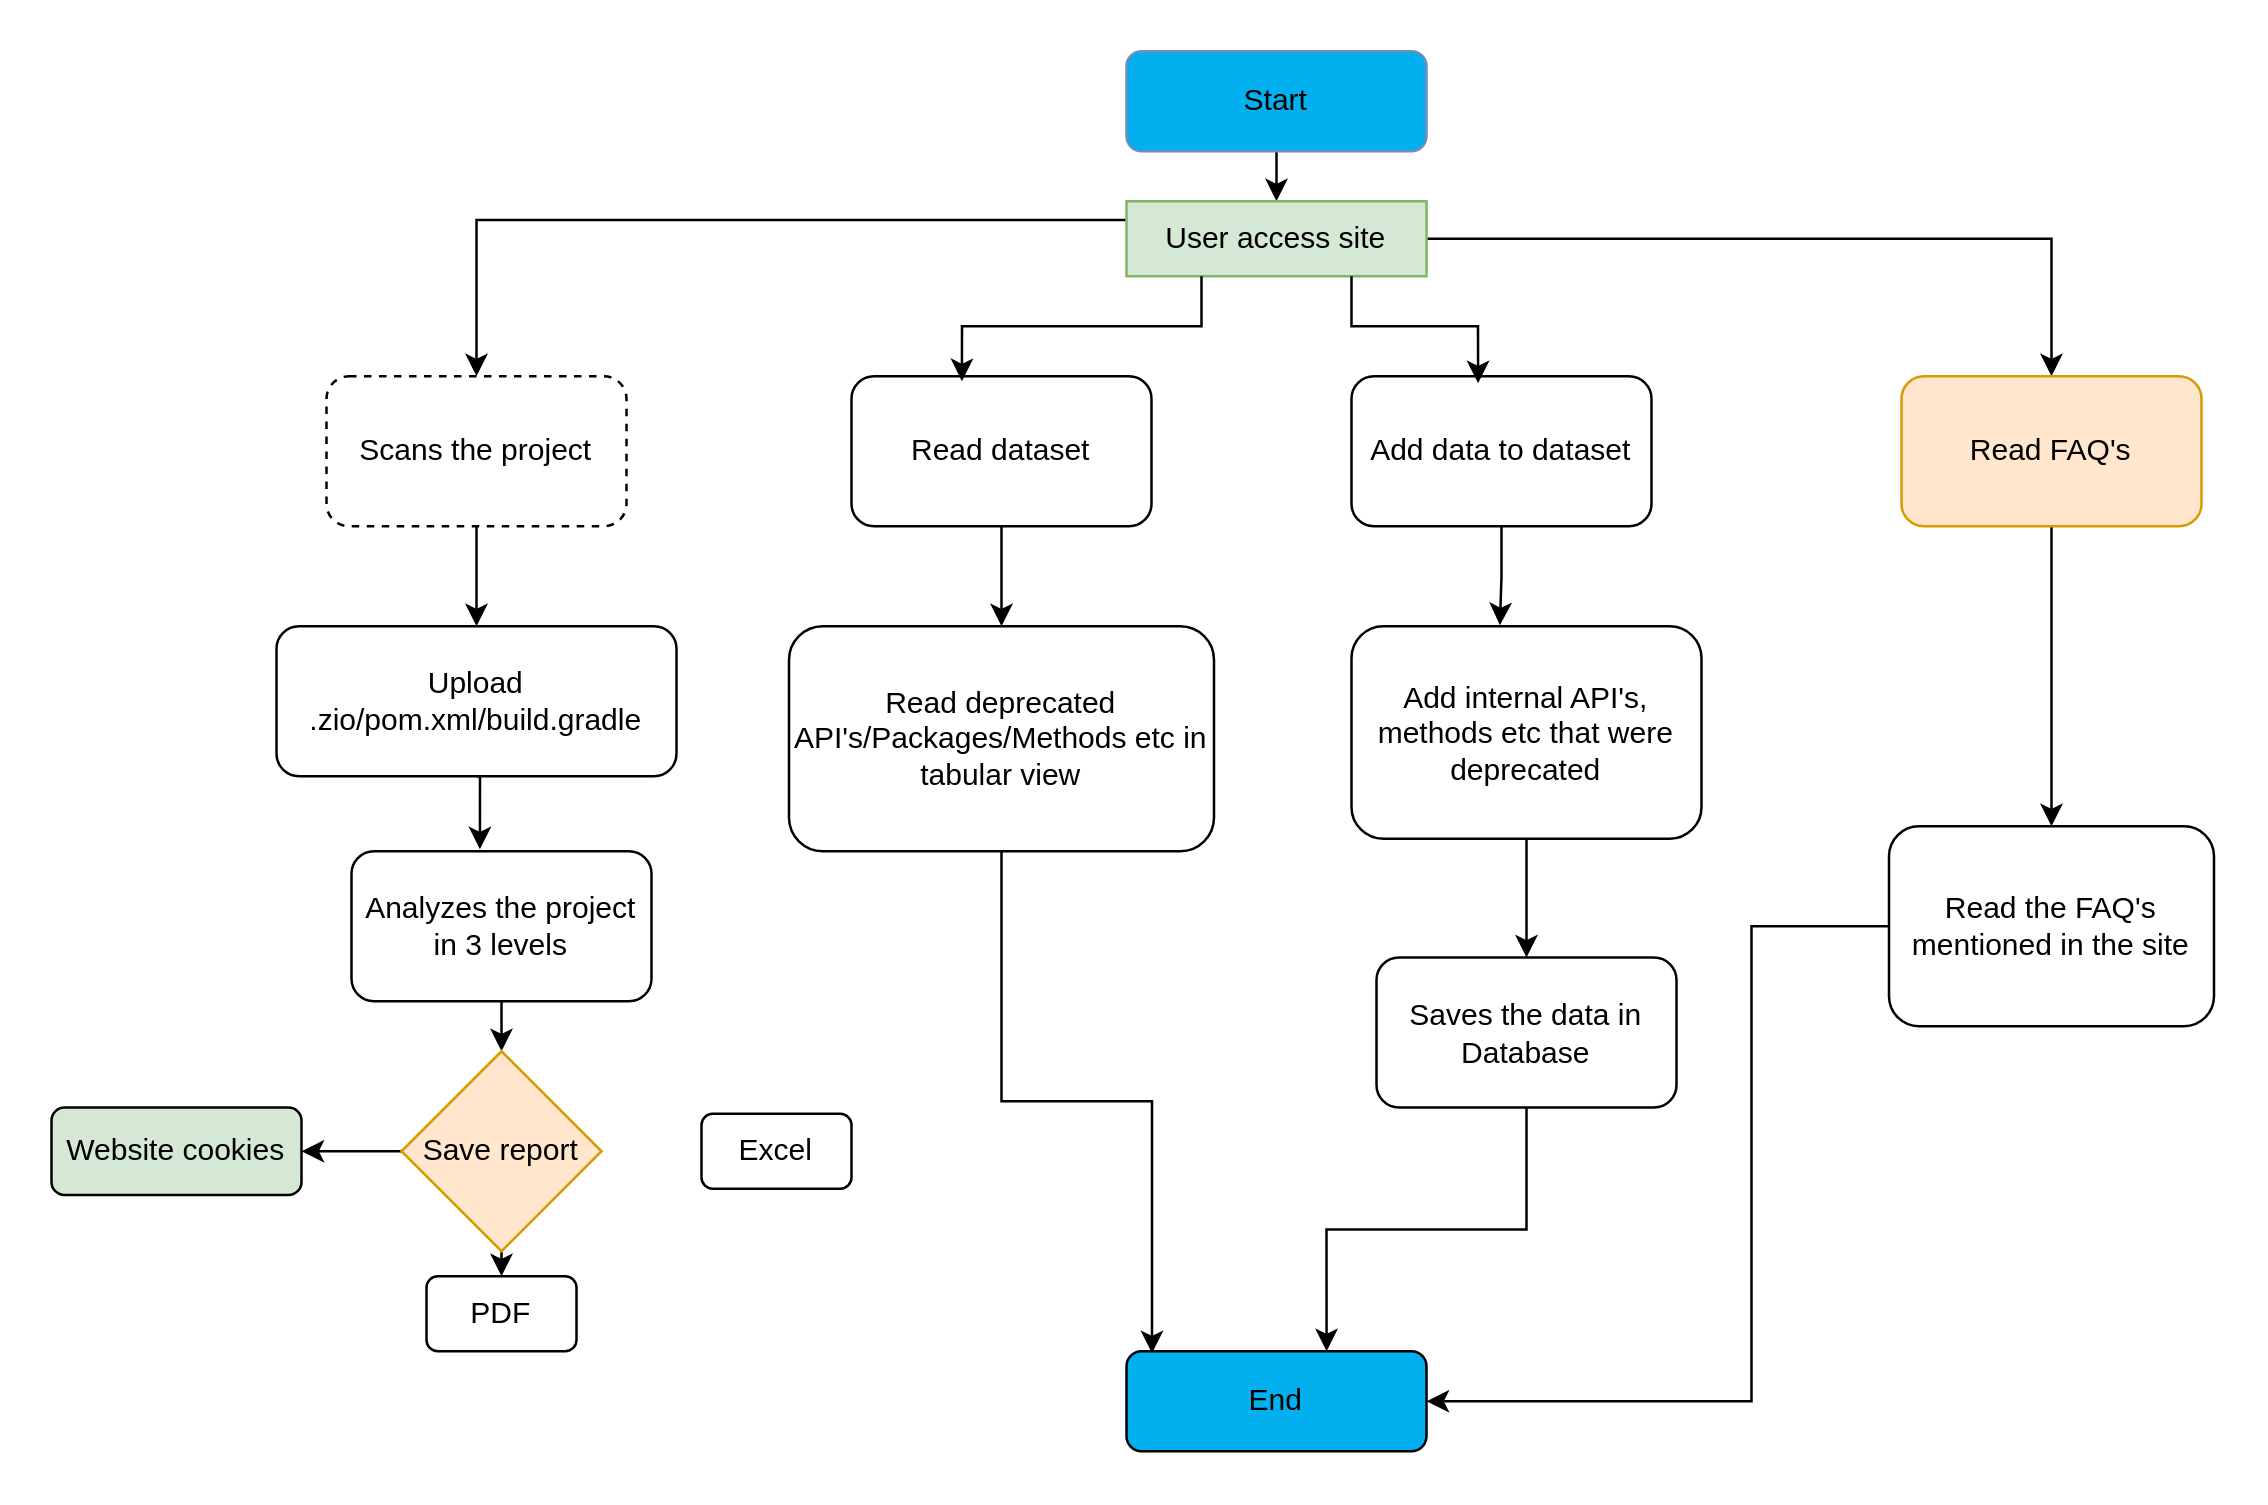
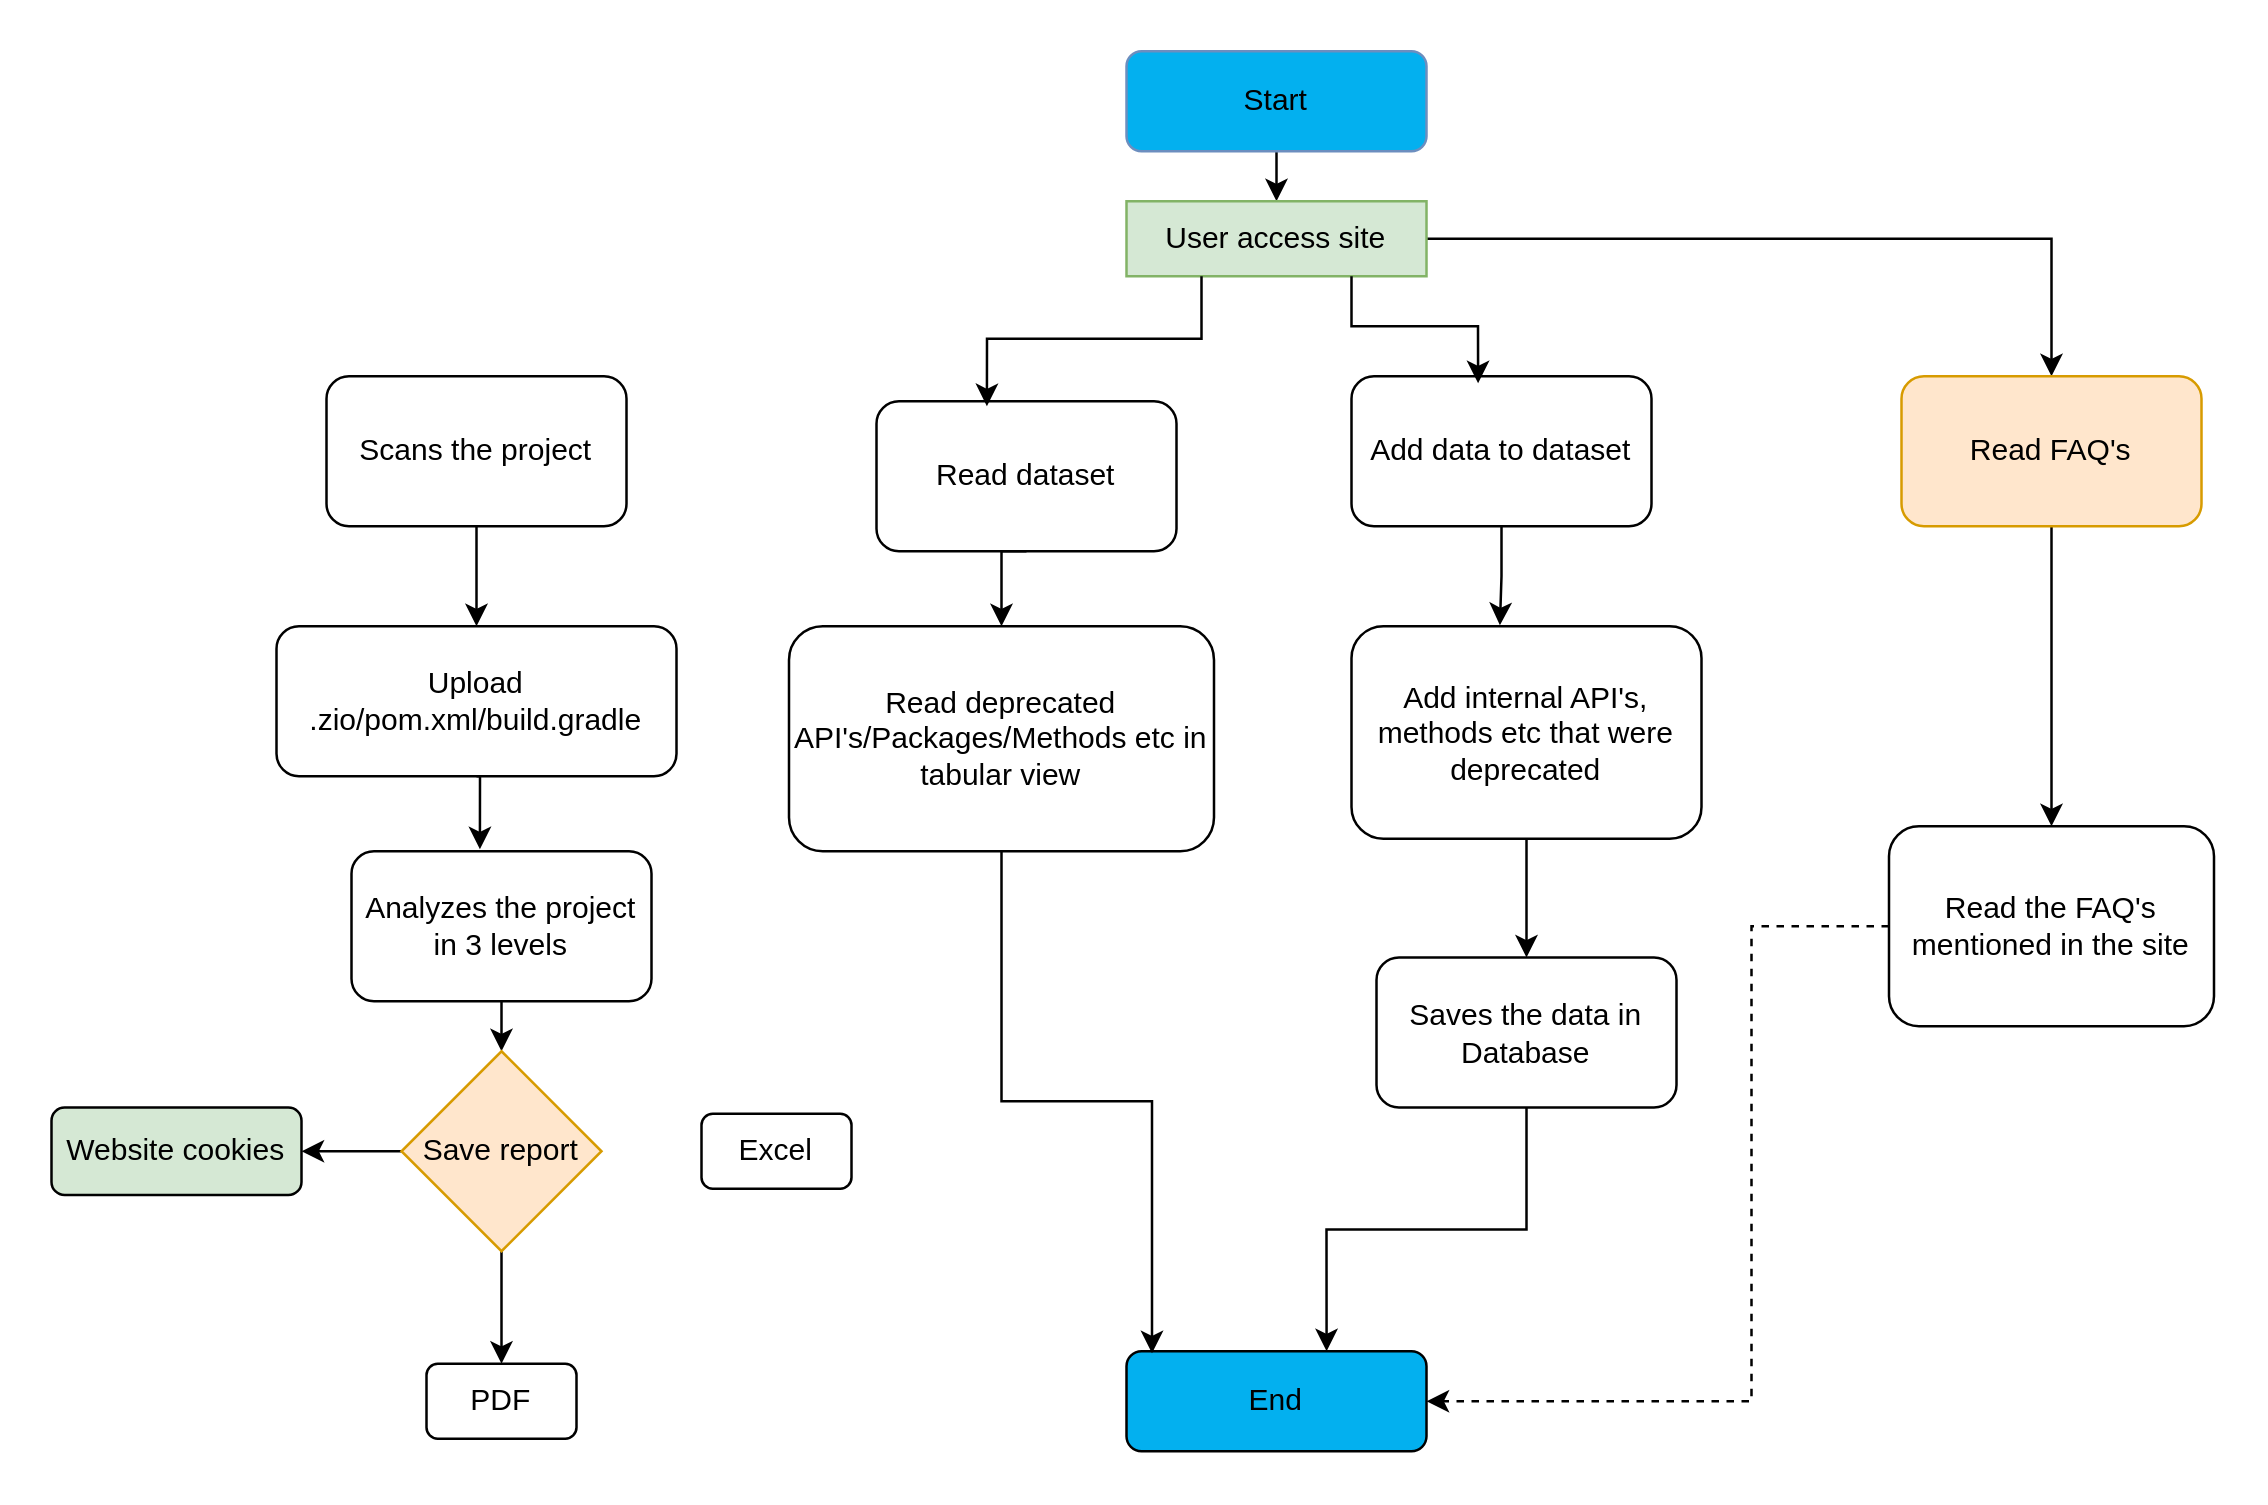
edge "User access site" -> "Scans the project": removed
node "Scans the project": style dashed -> solid
node "Read dataset": moved (1001, 451) -> (1026, 476)
edge "Read the FAQ's mentioned in the site" -> "End": style solid -> dashed
node "PDF": moved (501, 1314) -> (501, 1401)
